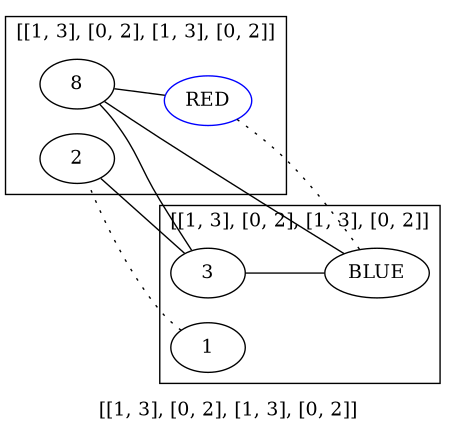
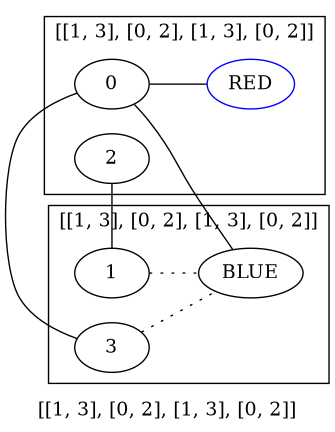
node "8": label "8" -> "0"
edge "RED" -- "BLUE": now "1" -- "BLUE"
edge "2" -- "3": removed
edge "2" -- "1": style dotted -> solid
edge "3" -- "BLUE": style solid -> dotted
